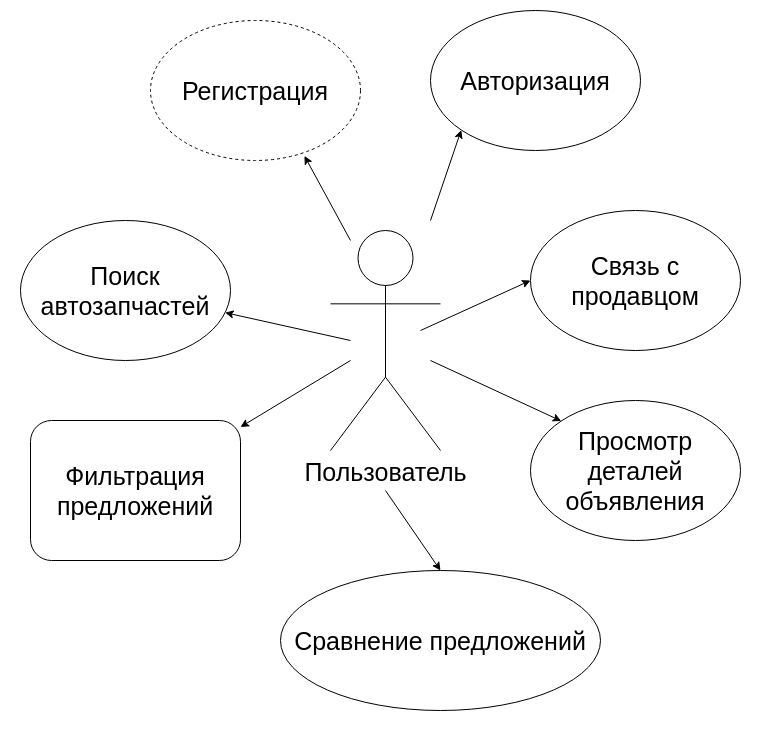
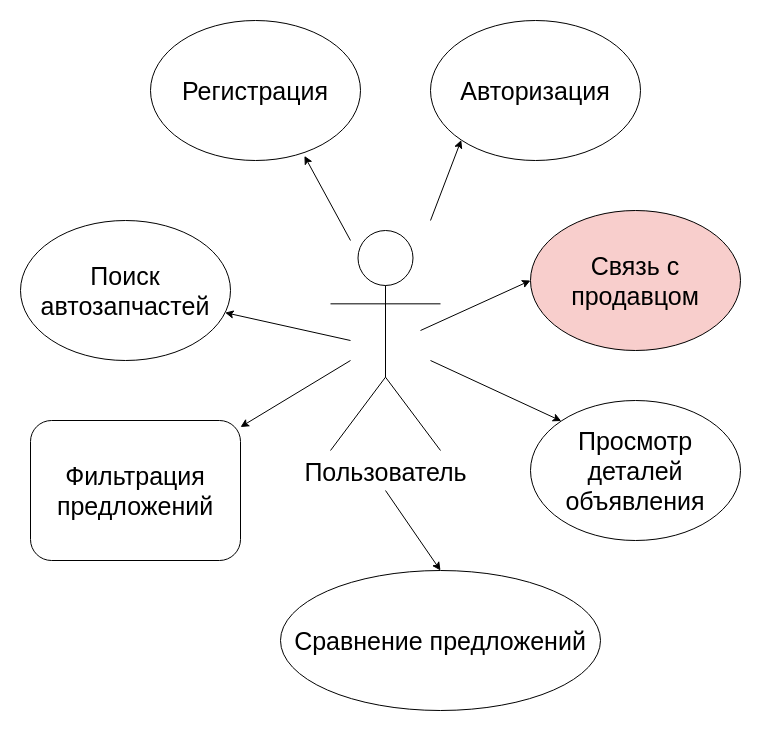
node "Авторизация": moved (536, 81) -> (536, 91)
node "Регистрация": style dashed -> solid
node "Связь с продавцом": fillcolor #ffffff -> #f8cecc
